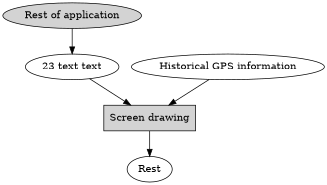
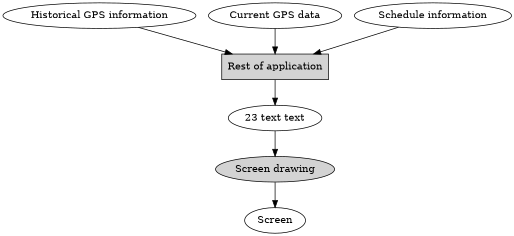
node "Rest of application": shape ellipse -> box
node "Current GPS data": added
node "Schedule information": added
edge "Historical GPS information" -> "Screen drawing": now "Historical GPS information" -> "Rest of application"
node "Screen drawing": shape box -> ellipse
node "Rest": label "Rest" -> "Screen"
